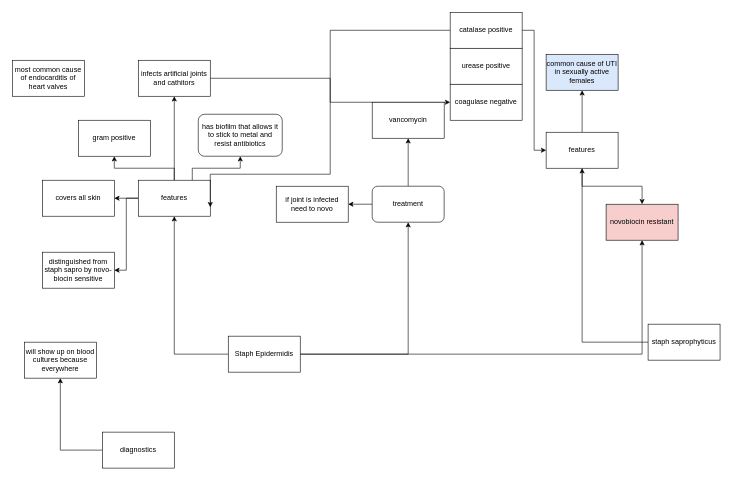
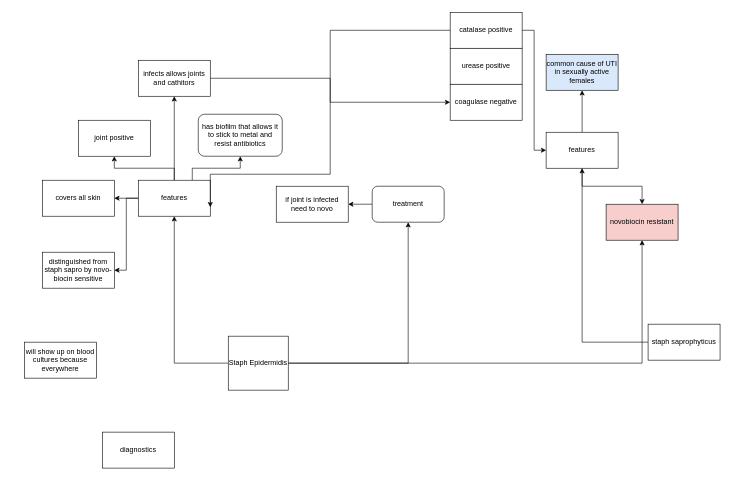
node "most common cause of endocarditis of heart valves": removed
node "infects artificial joints and cathitors": label "infects artificial joints and cathitors" -> "infects allows joints and cathitors"
node "vancomycin": removed
node "gram positive": label "gram positive" -> "joint positive"
edge "treatment" -> "vancomycin": removed
node "Staph Epidermidis": size 72x36 -> 60x54
edge "diagnostics" -> "will show up on blood cultures because everywhere": removed
